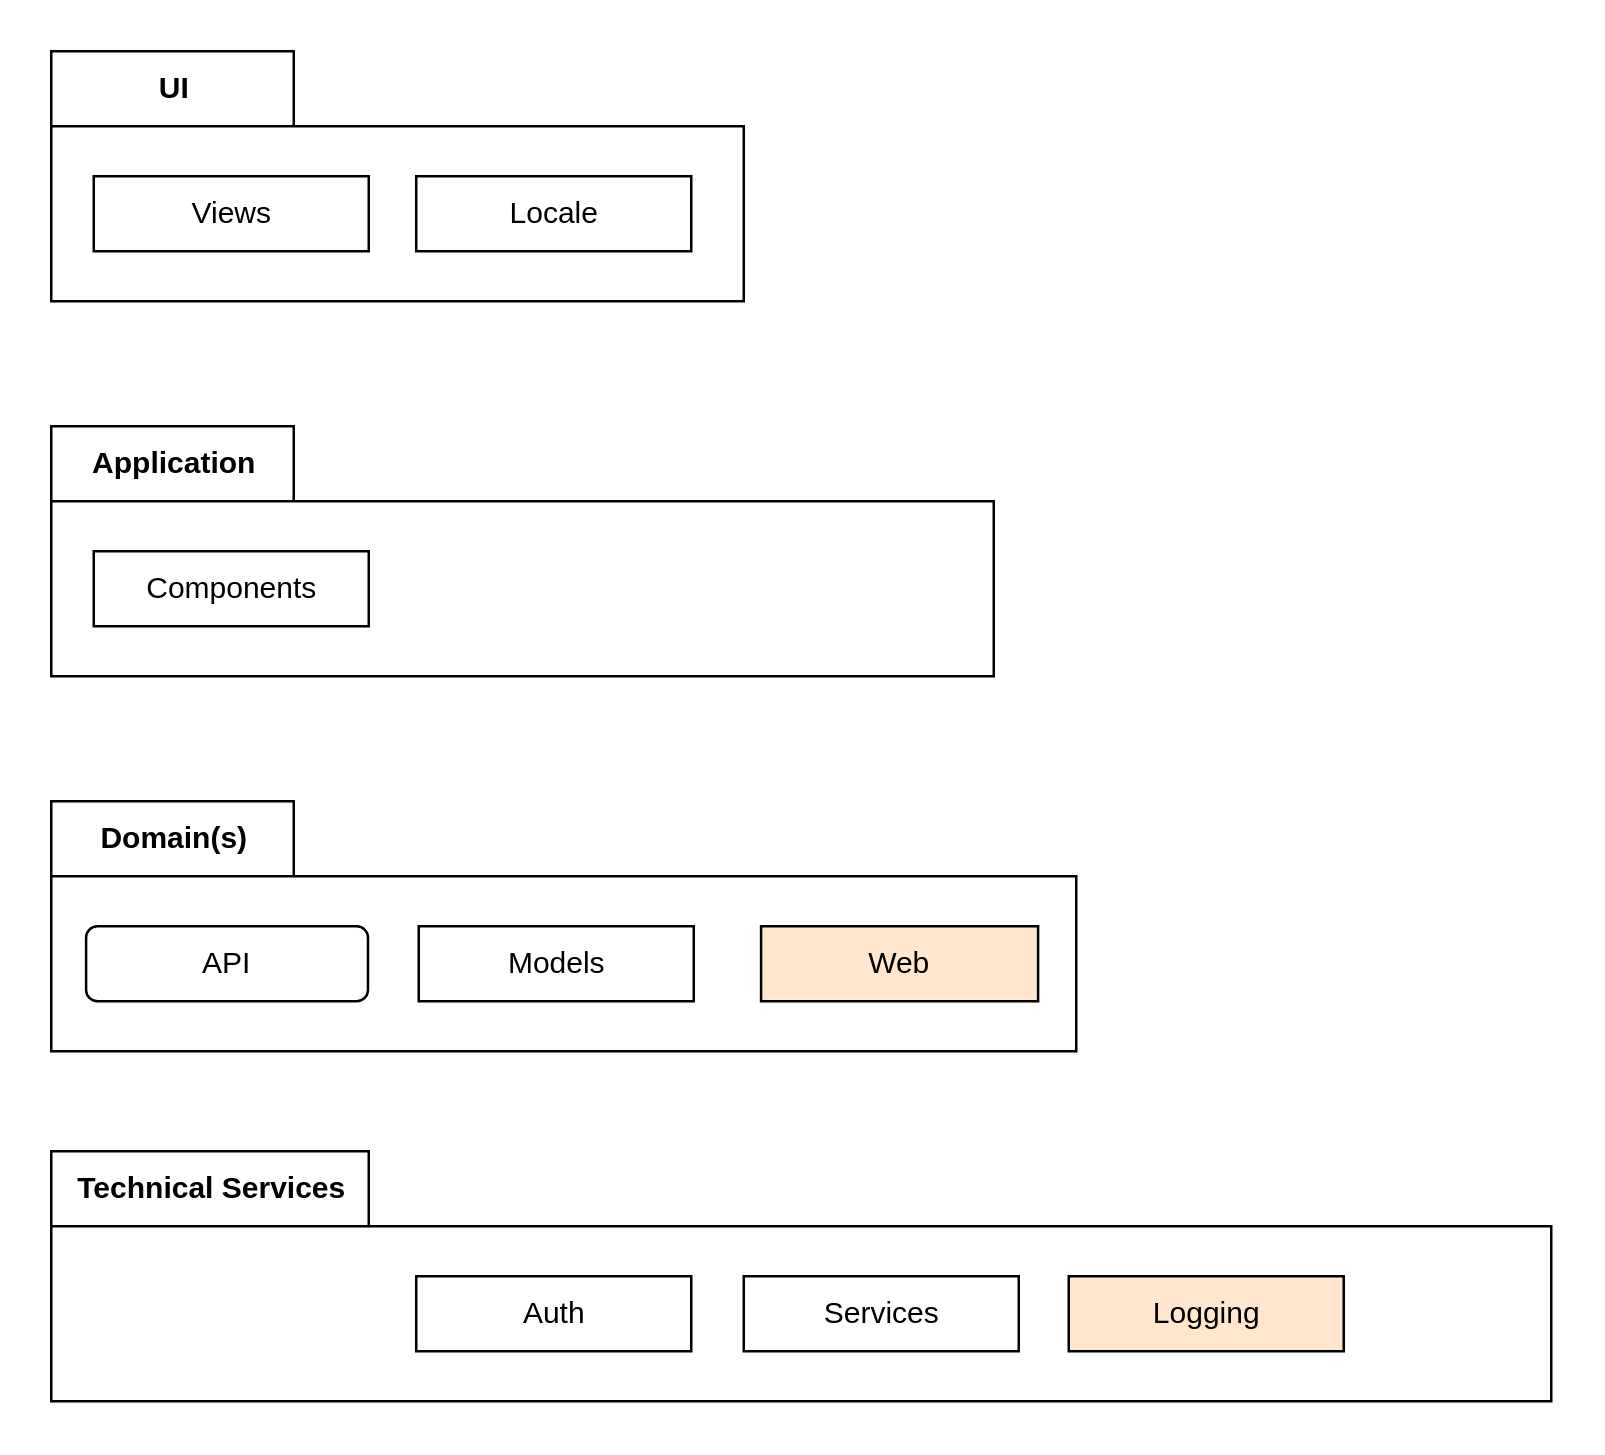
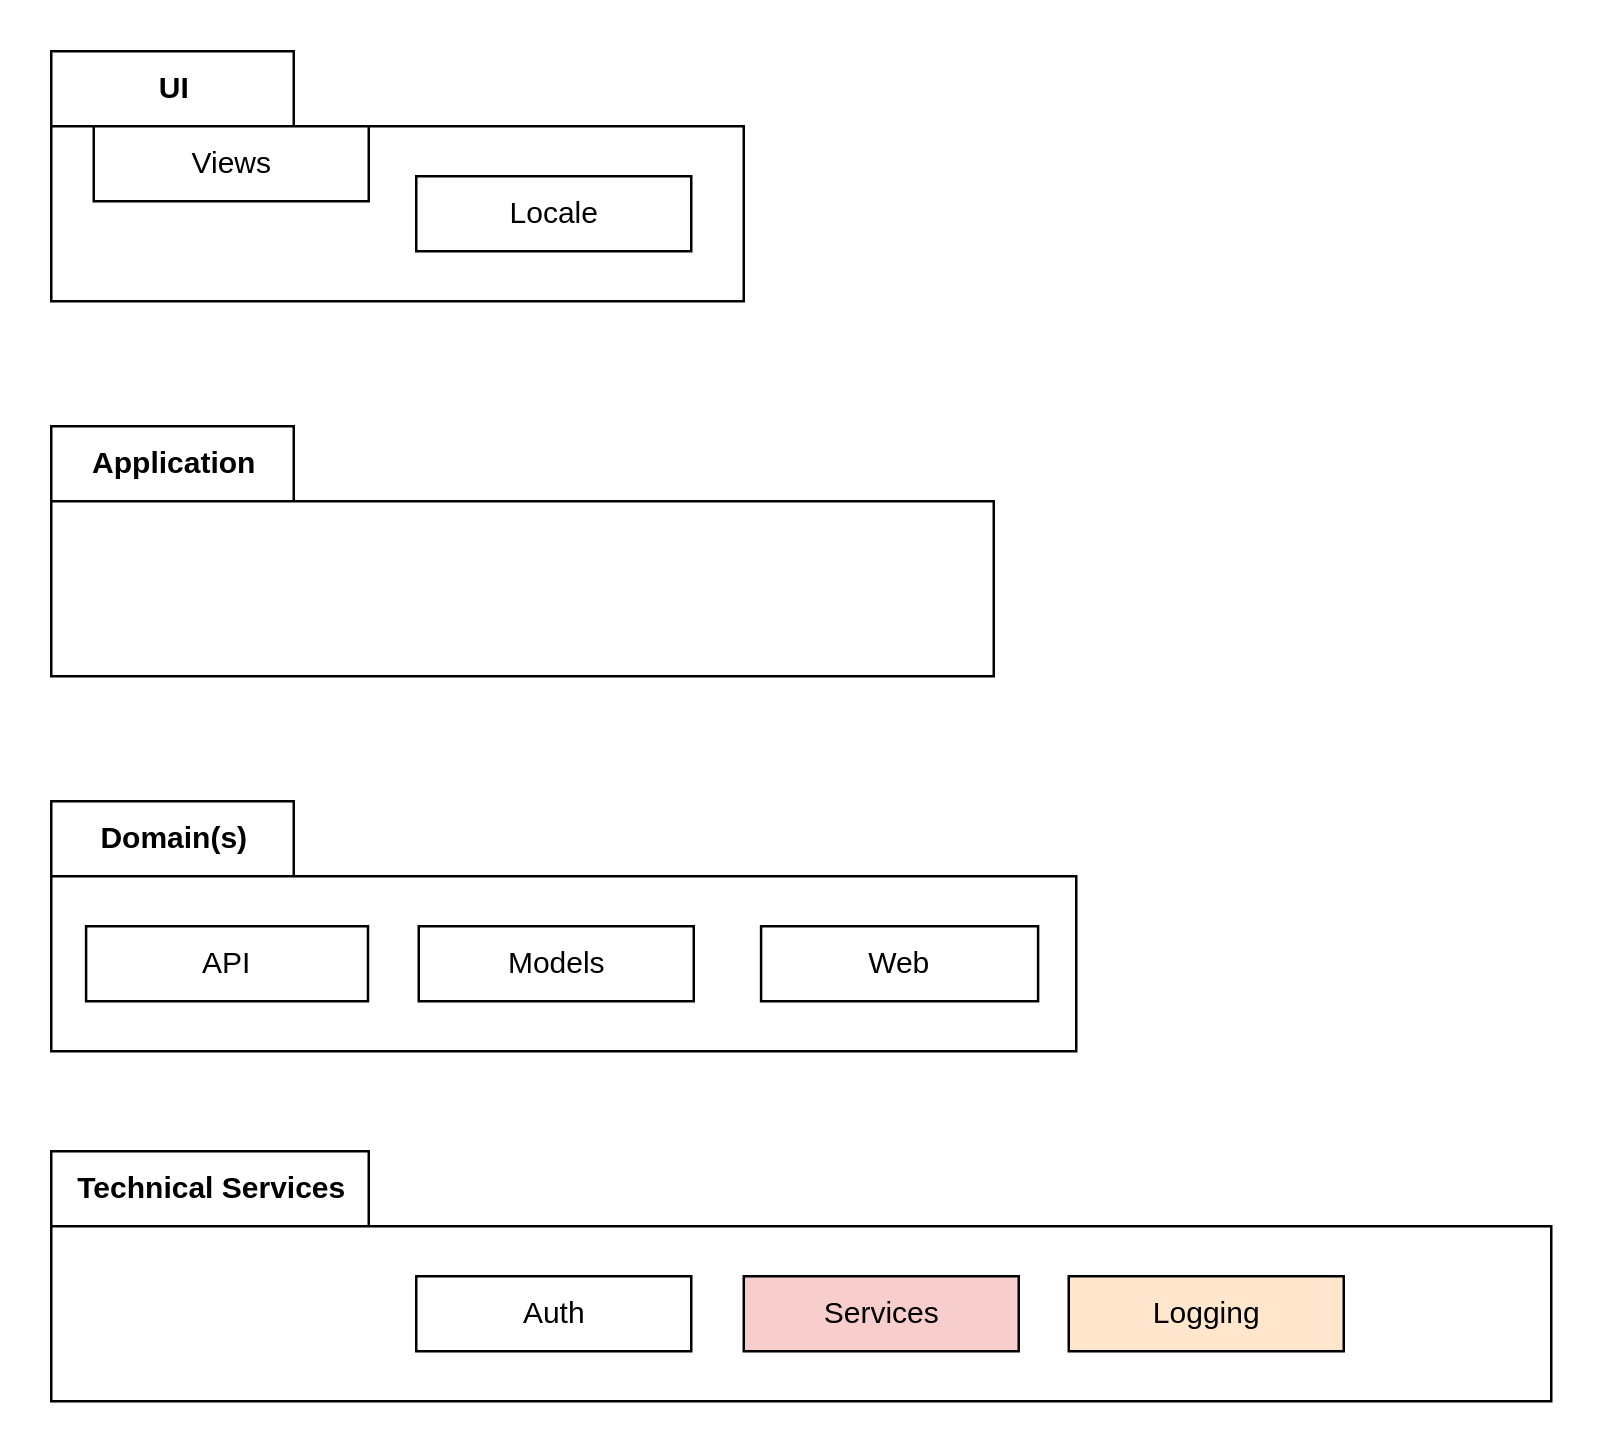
node "Views": moved (231, 214) -> (231, 164)
node "Components": removed
node "API": shape rounded rectangle -> rectangle
node "Web": fillcolor #ffe6cc -> #ffffff
node "Services": fillcolor #ffffff -> #f8cecc
